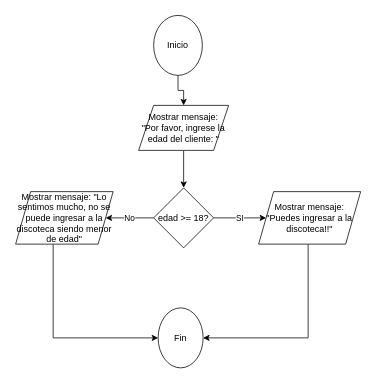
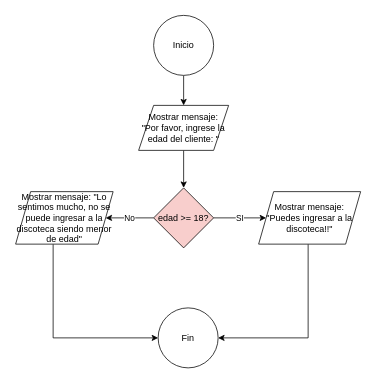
node "Inicio": size 49x60 -> 60x60
node "edad >= 18?": fillcolor #ffffff -> #f8cecc
node "Fin": size 45x60 -> 60x60
